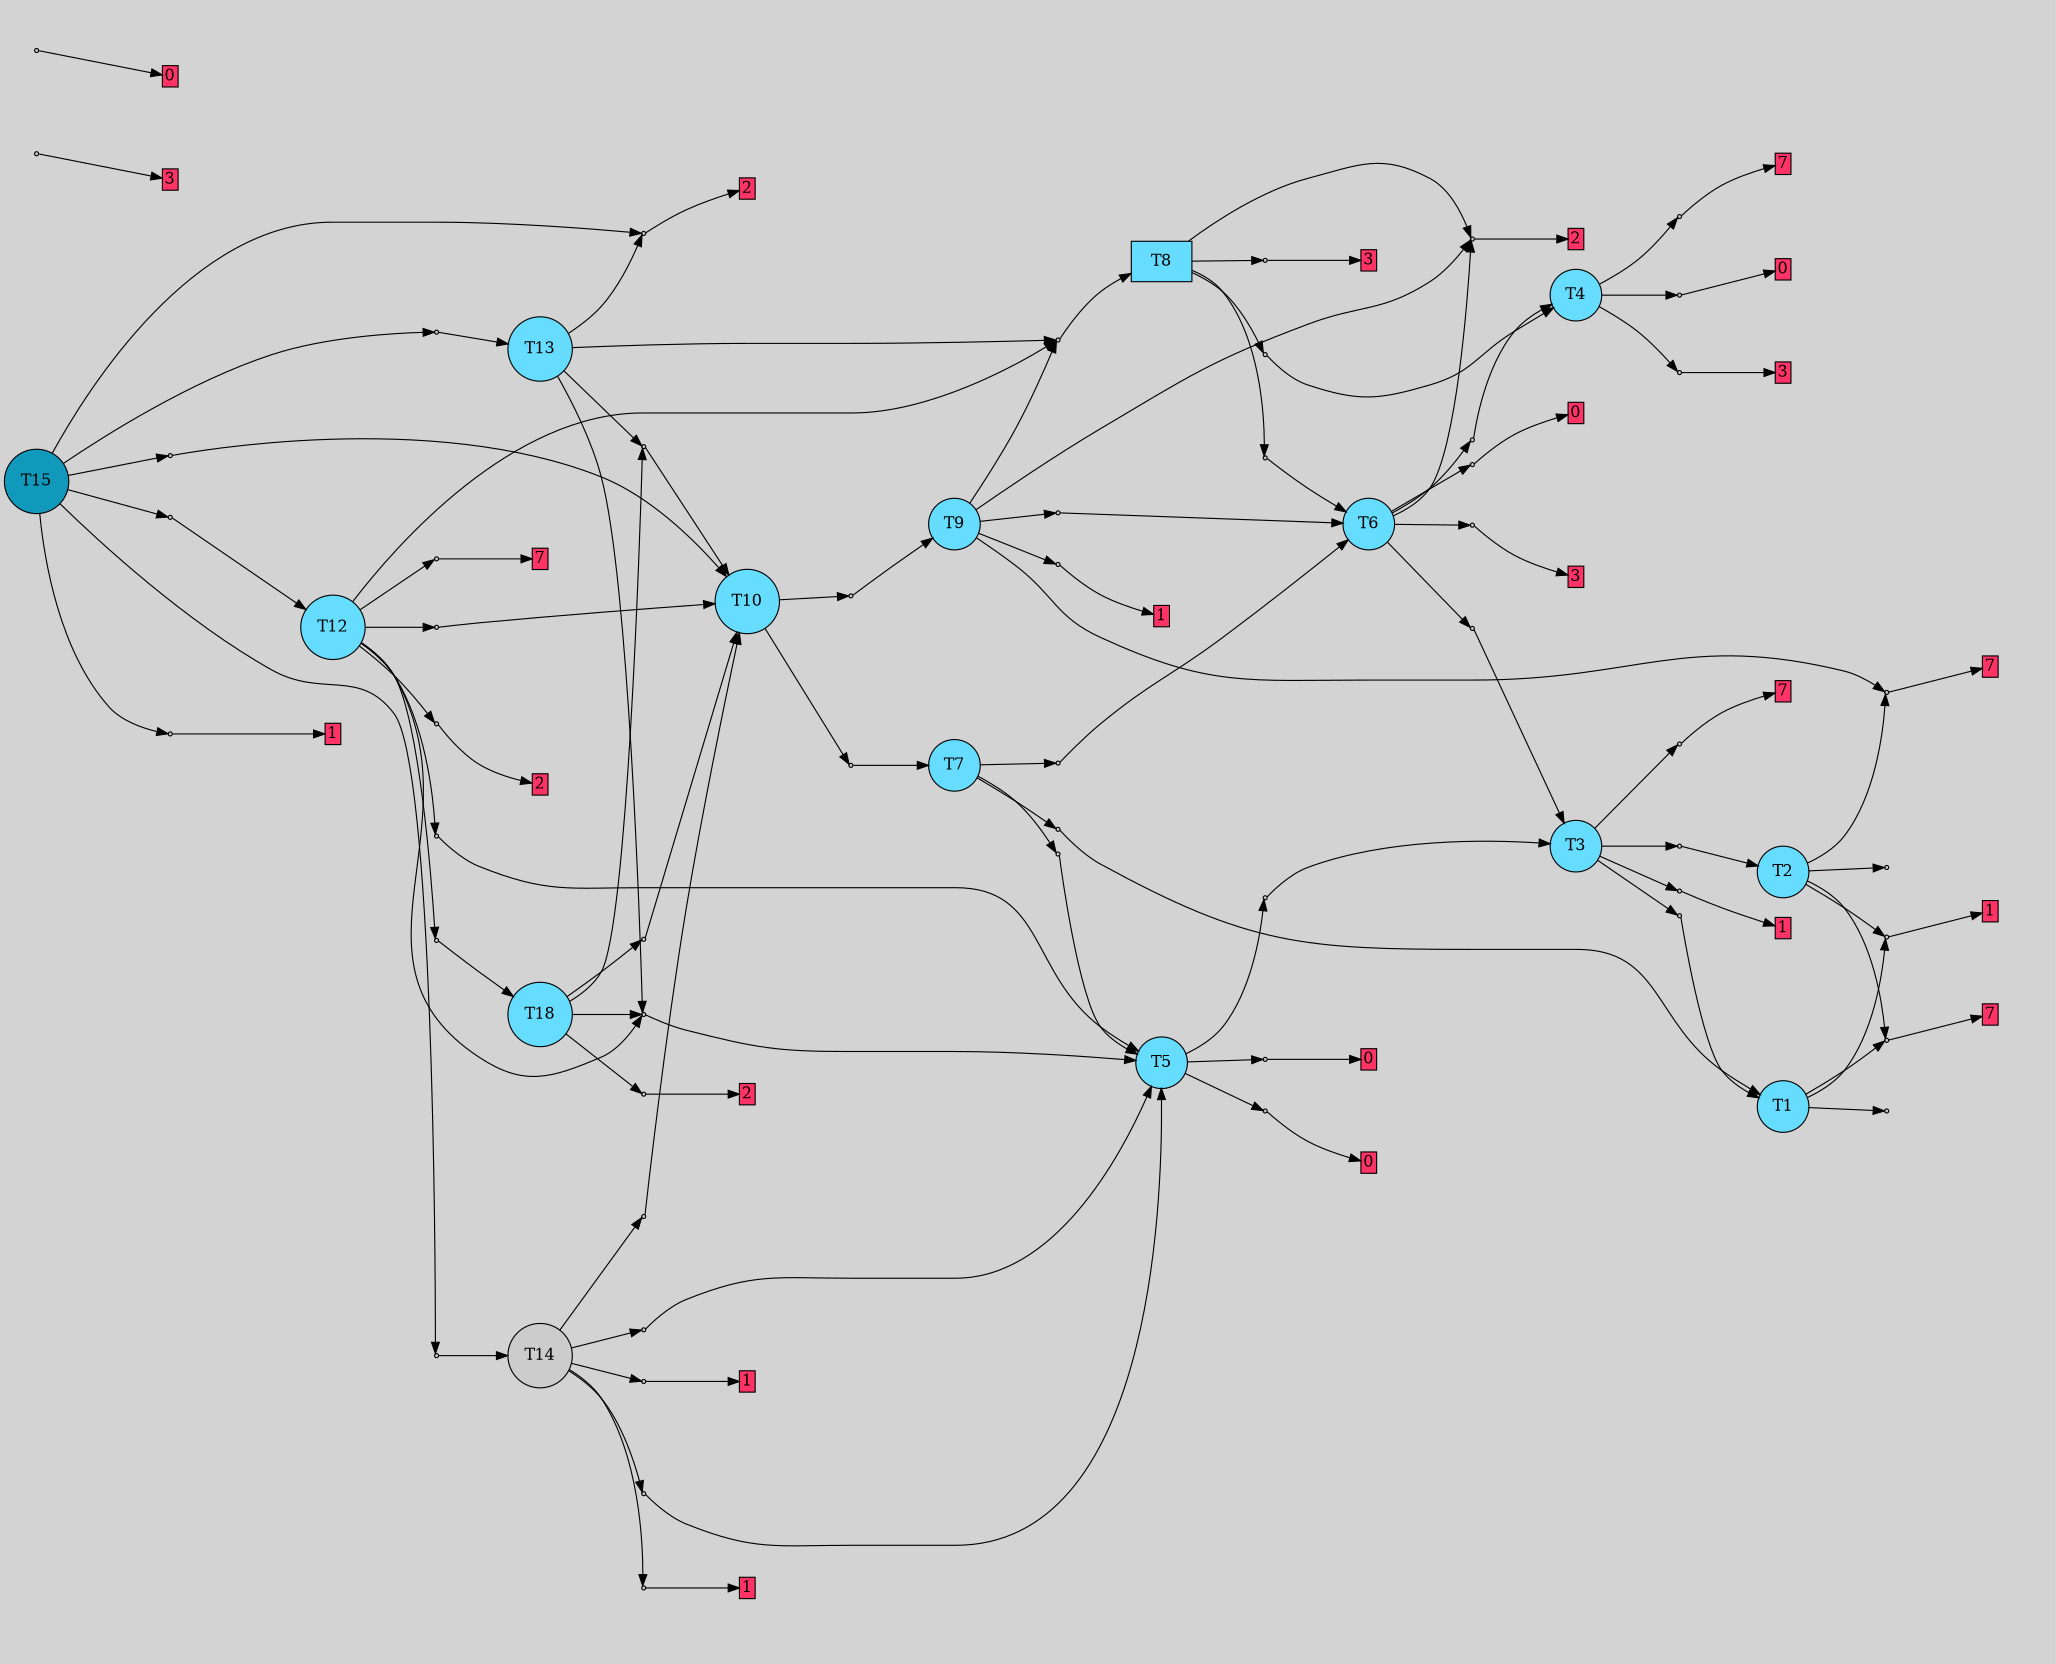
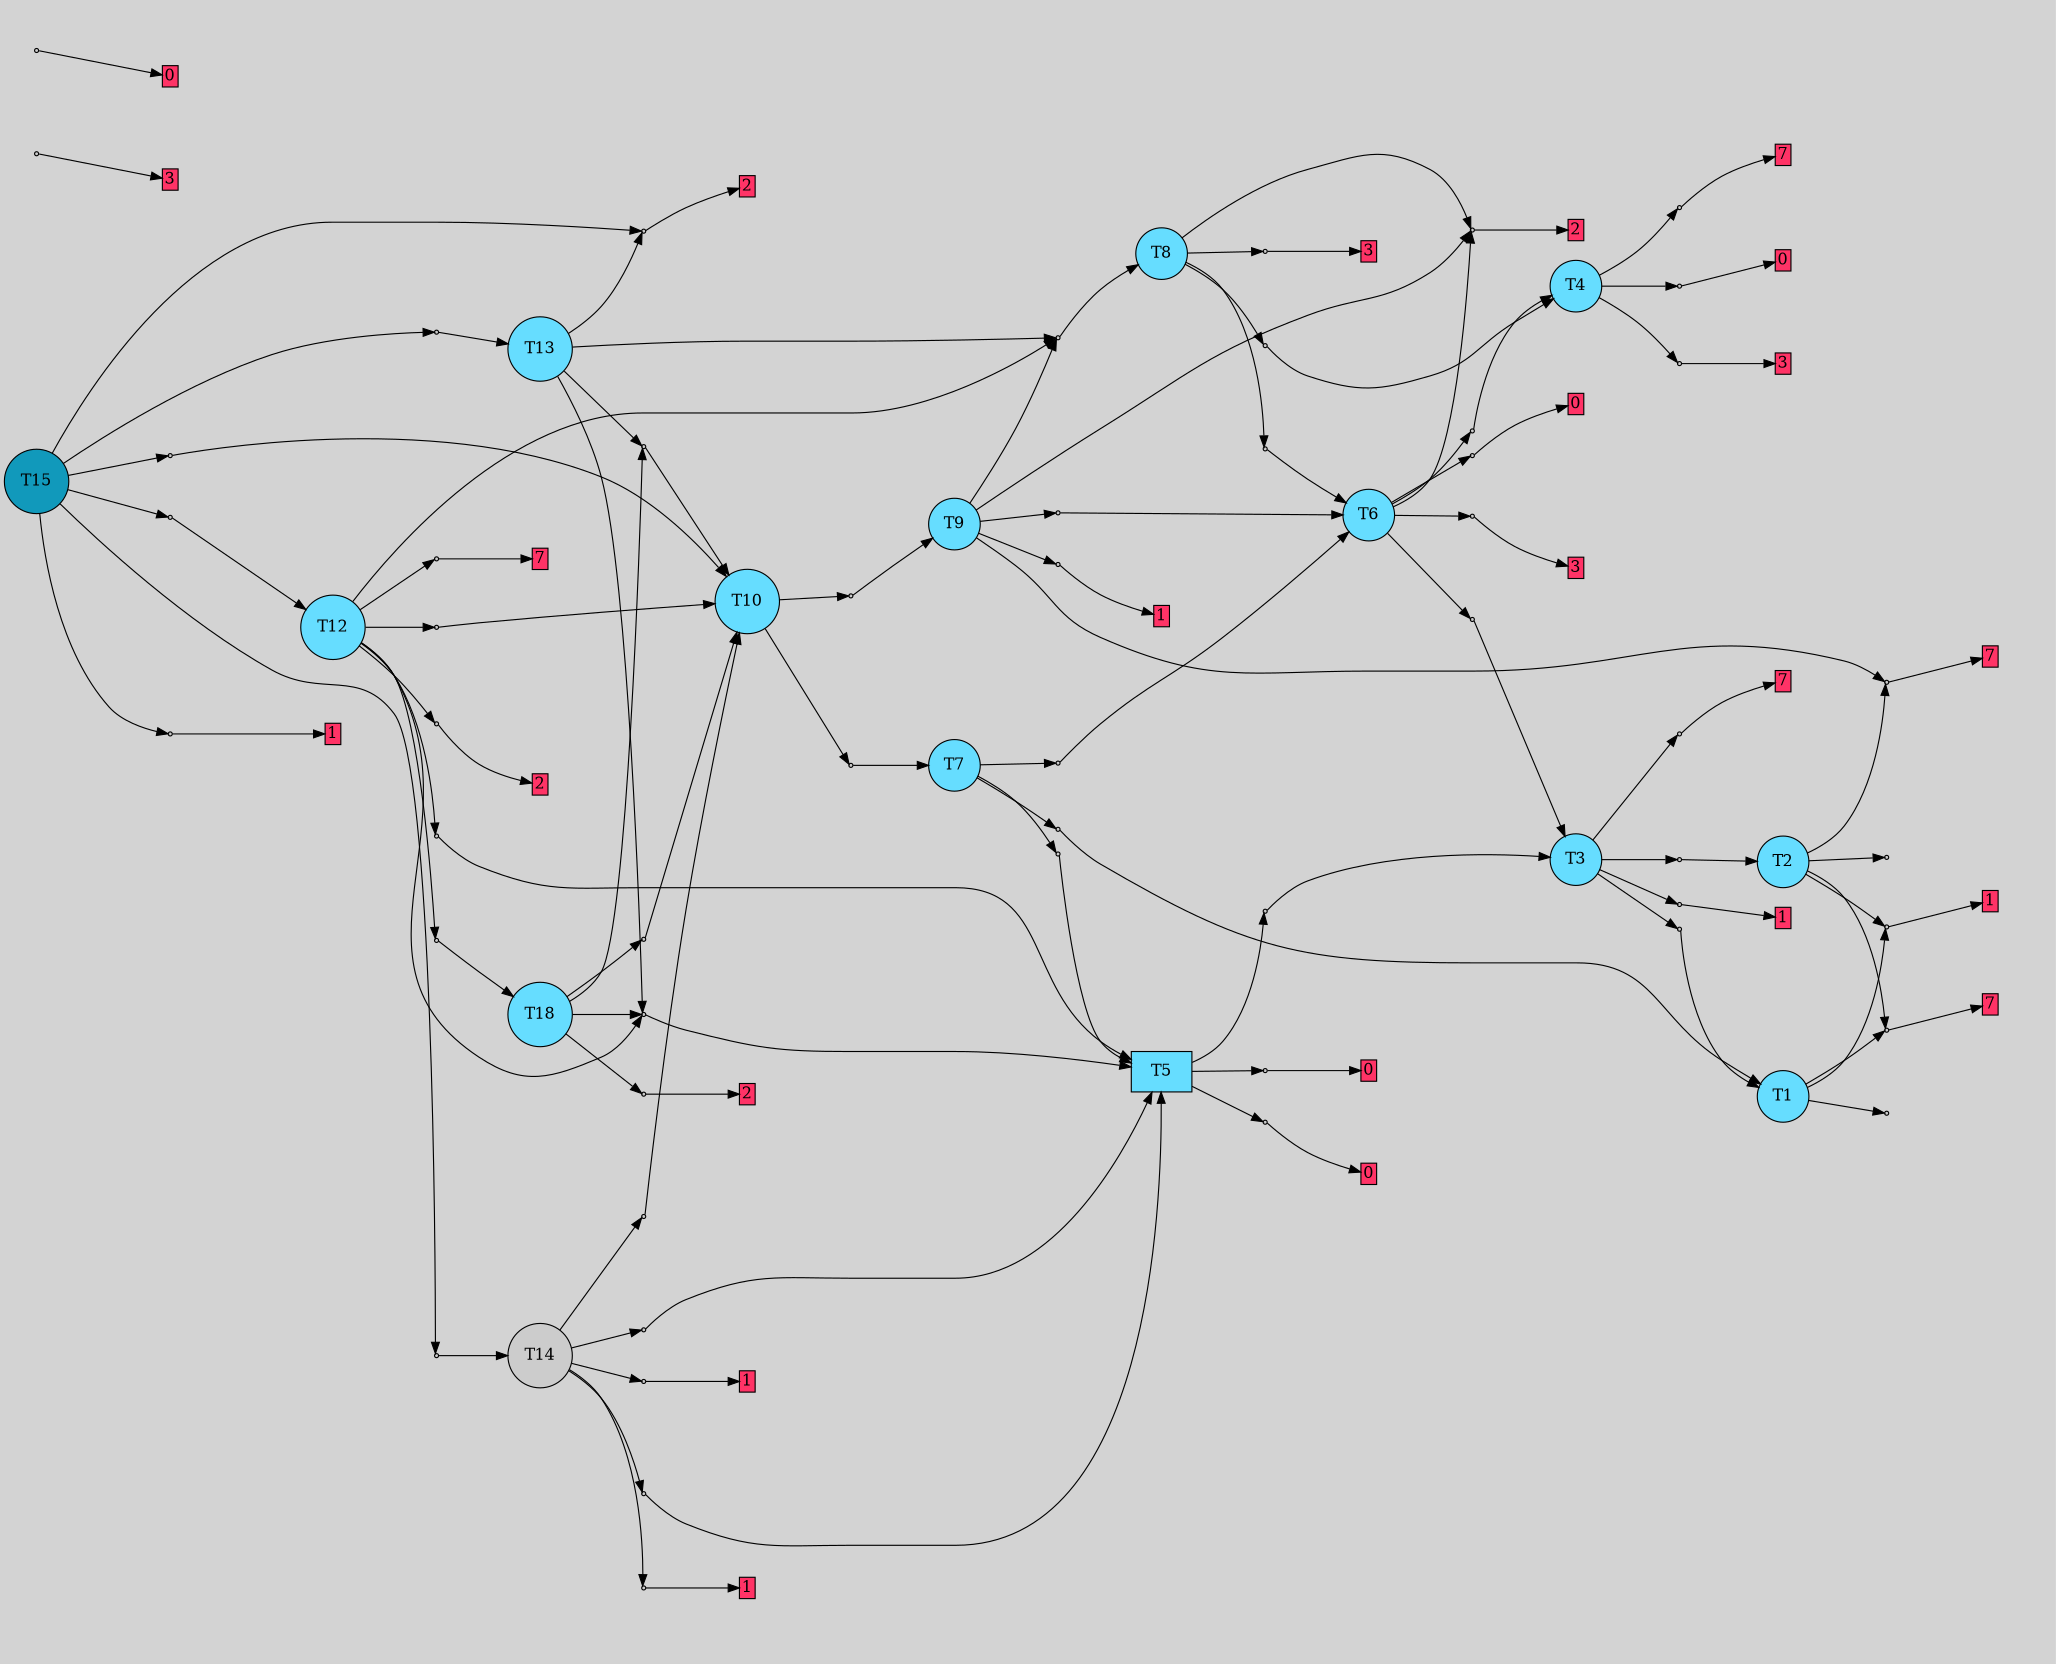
node "T8": shape box -> circle
node "T5": shape circle -> box
